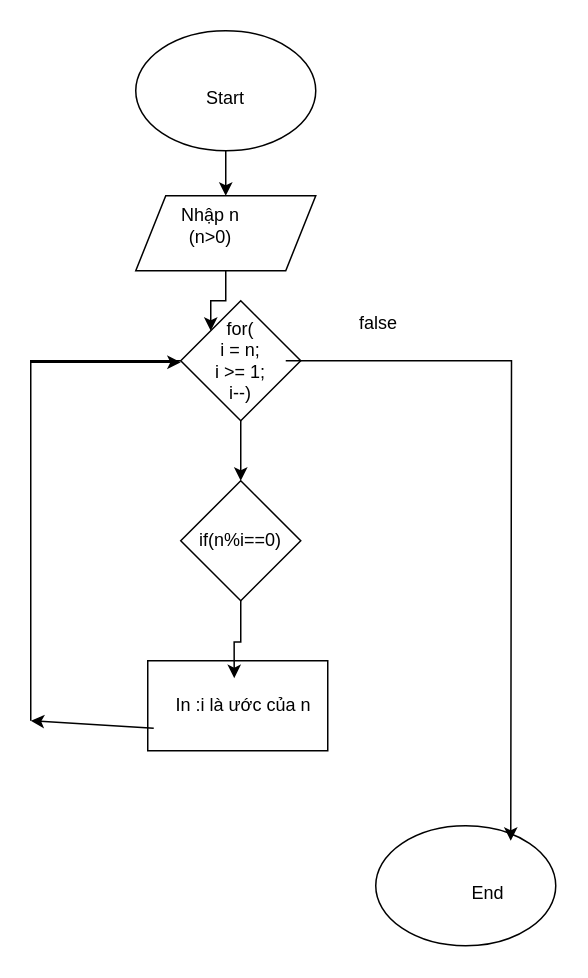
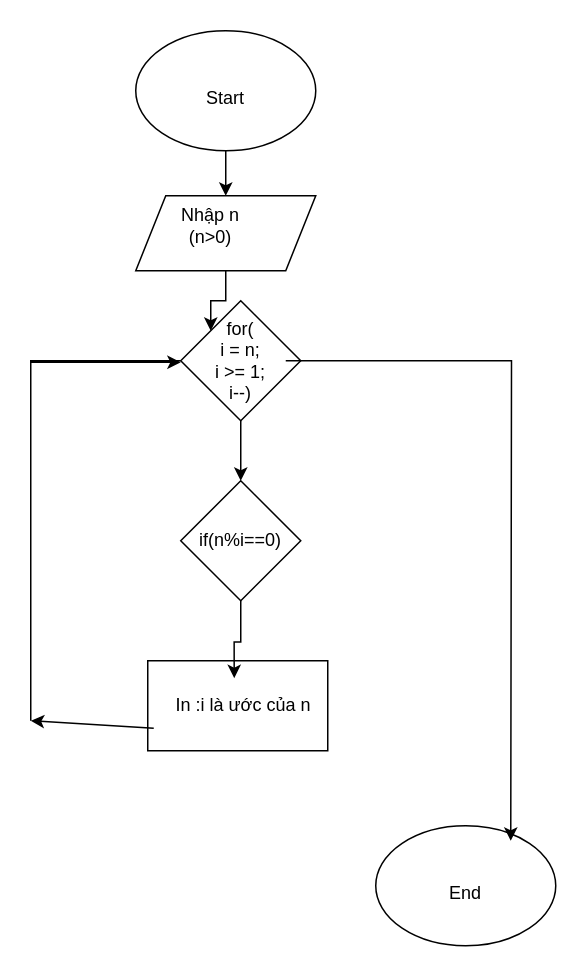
node "false": removed
node "End": moved (488, 893) -> (466, 893)
